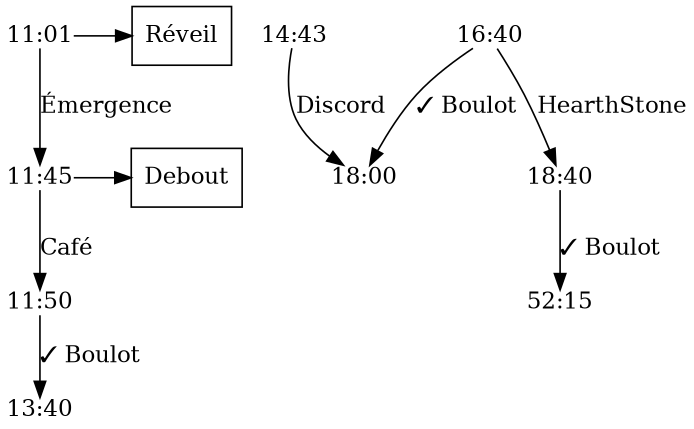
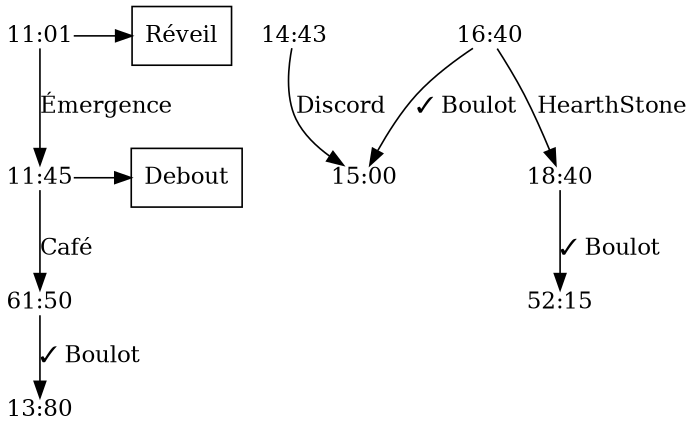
node "18:00": label "18:00" -> "15:00"
node "11:50": label "11:50" -> "61:50"
node "13:40": label "13:40" -> "13:80"
